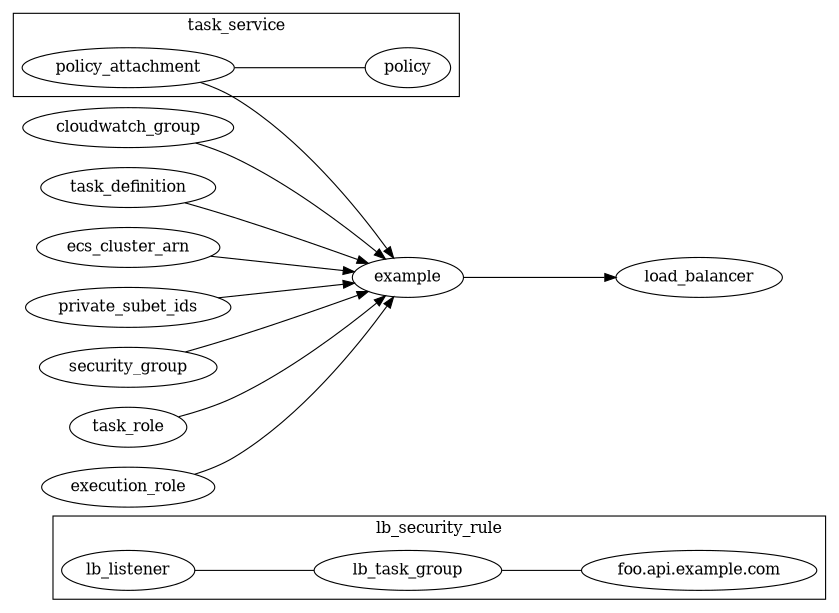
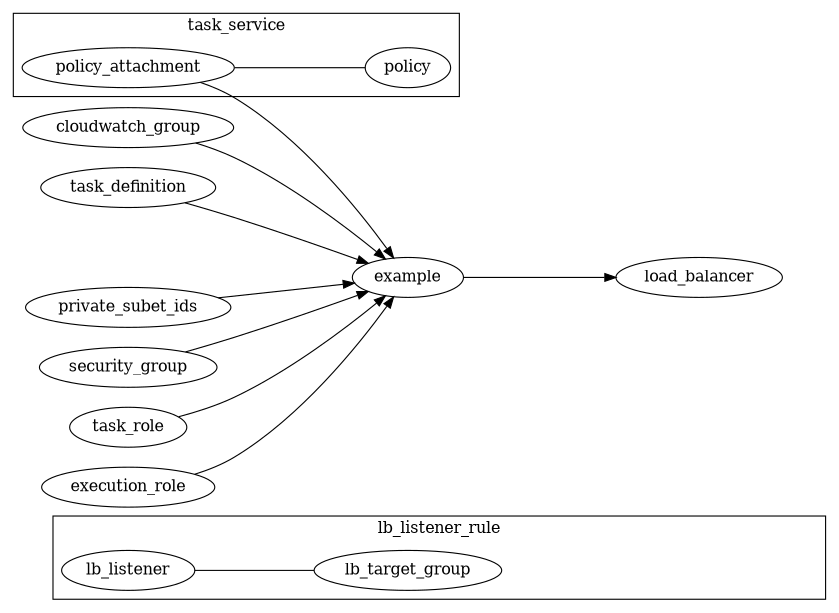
node "ecs_cluster_arn": removed
cluster "lb_security_rule": label "lb_security_rule" -> "lb_listener_rule"
node "lb_task_group": label "lb_task_group" -> "lb_target_group"
node "foo.api.example.com": removed
